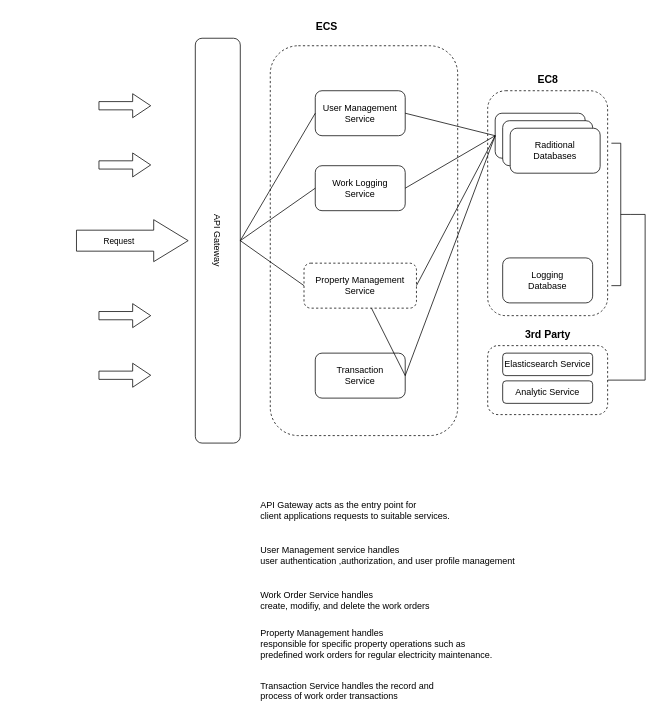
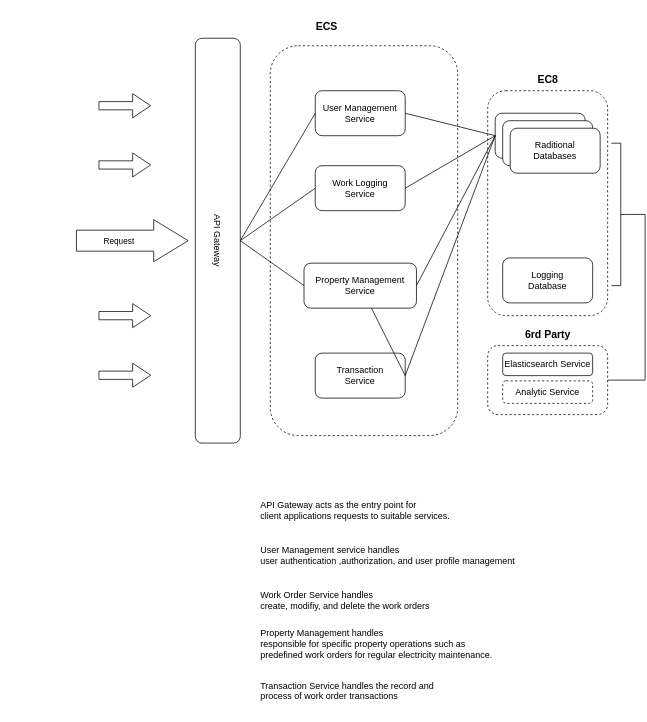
node "Property Management Service": style dashed -> solid
node "3rd Party": label "3rd Party" -> "6rd Party"
node "Analytic Service": style solid -> dashed
